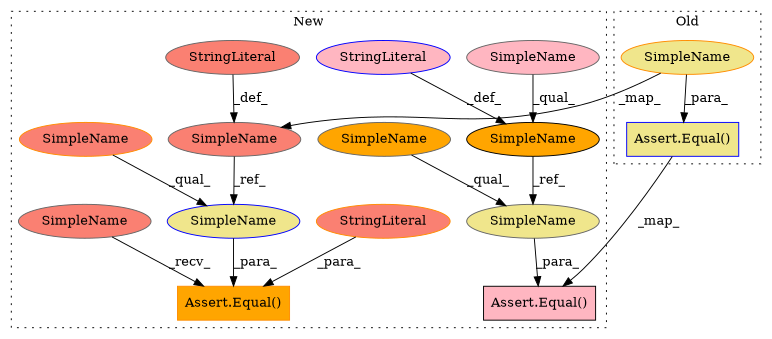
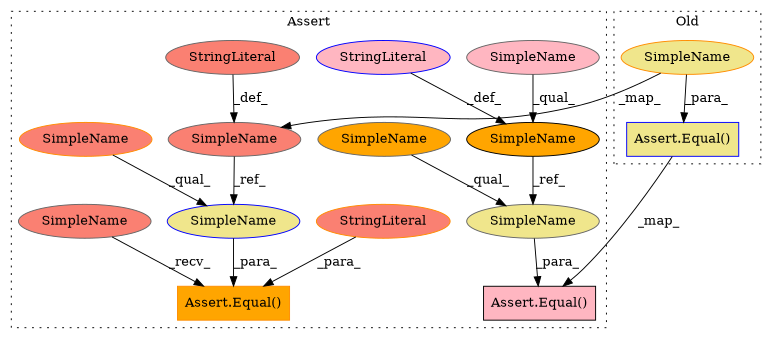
cluster "New": label "New" -> "Assert"
